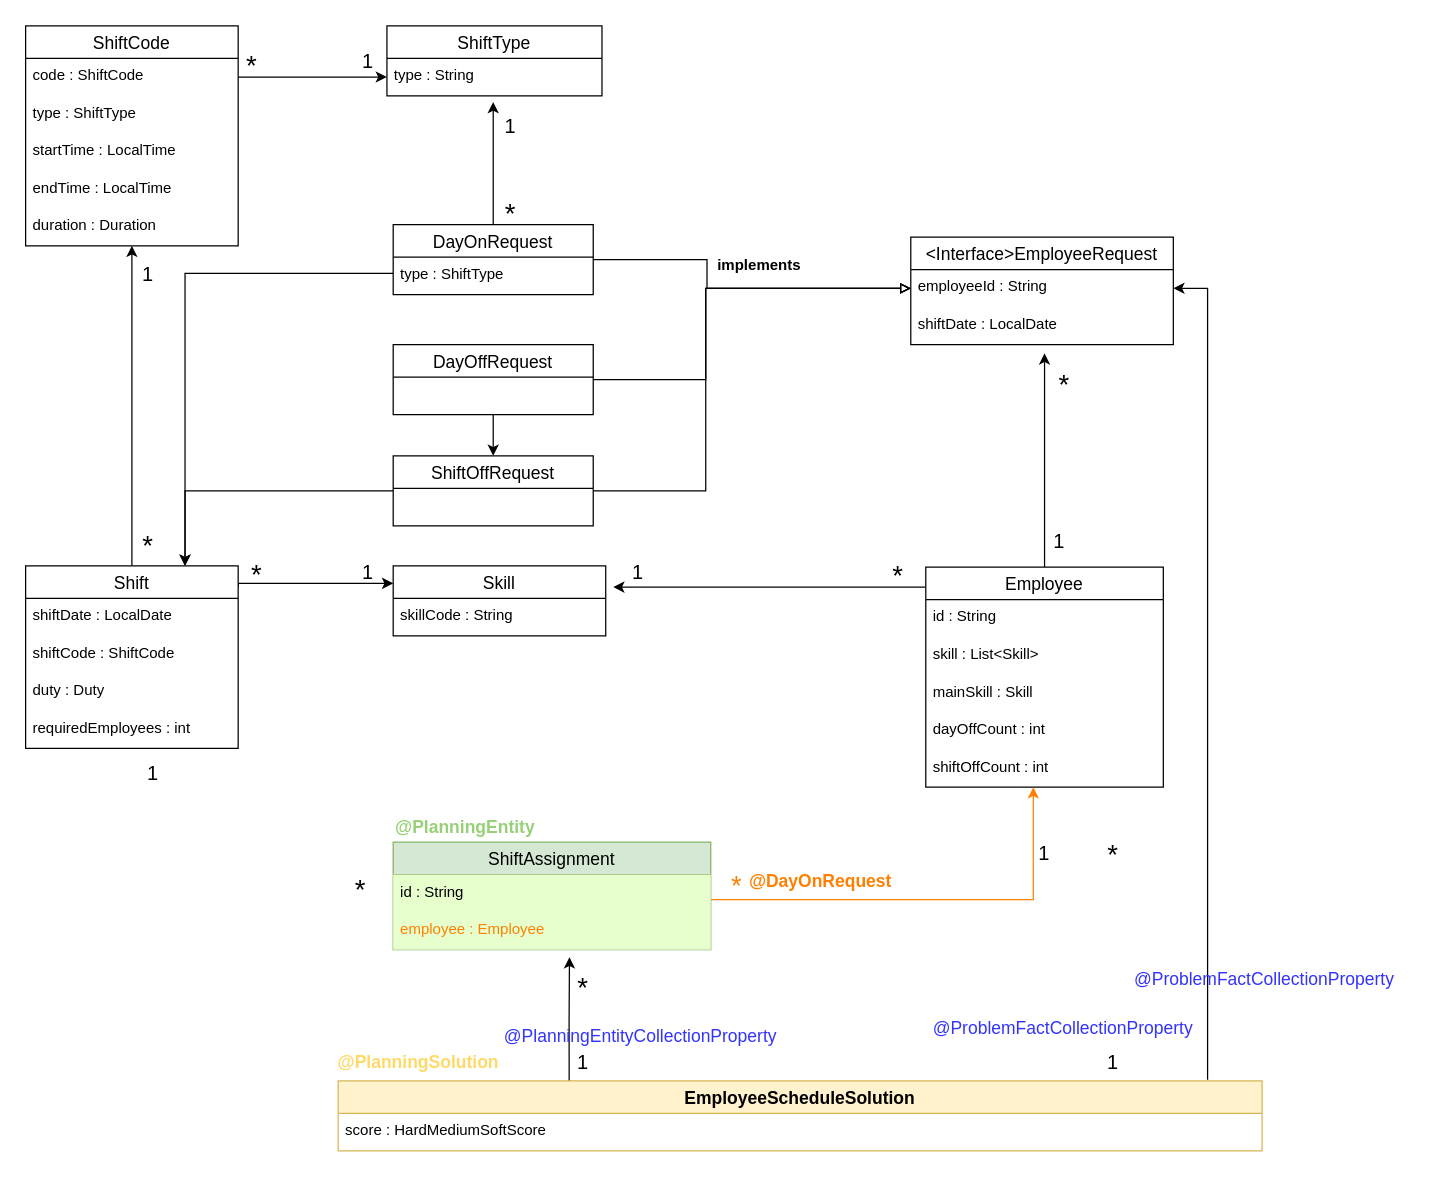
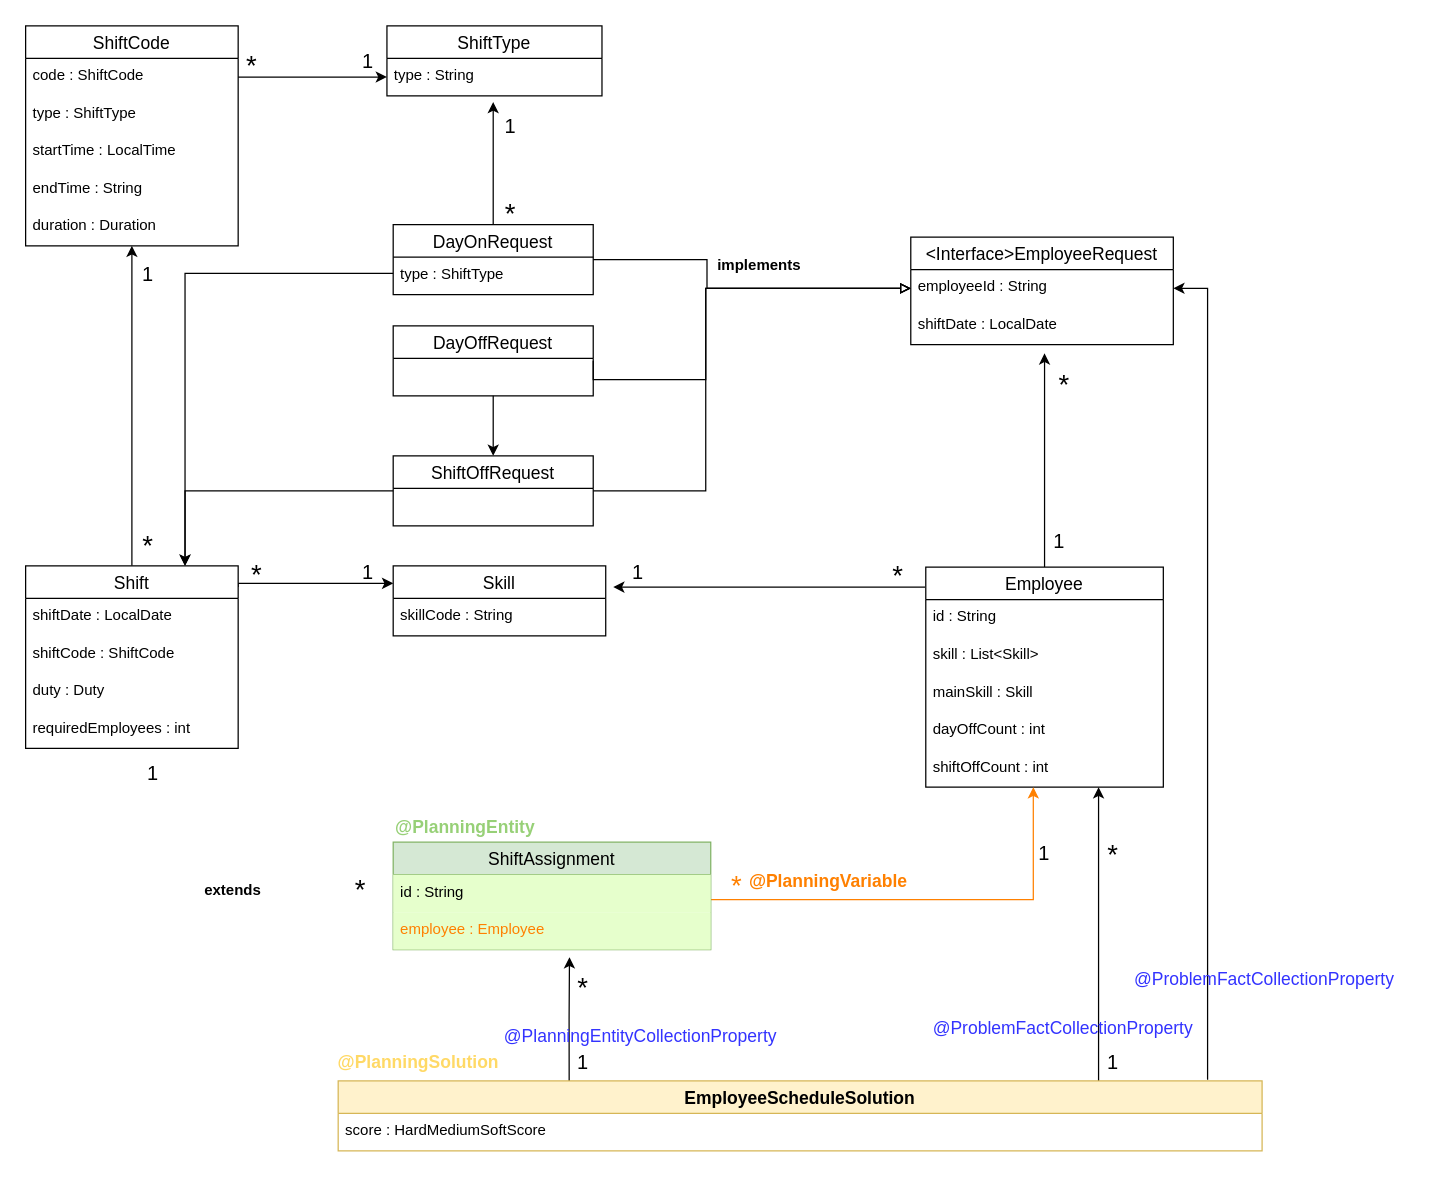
node "endTime : LocalTime": label "endTime : LocalTime" -> "endTime : String"
node "DayOffRequest": moved (493, 379) -> (493, 361)
node "@DayOnRequest": label "@DayOnRequest" -> "@PlanningVariable"
node "extends": added
edge "EmployeeScheduleSolution" -> "shiftOffCount : int": added
